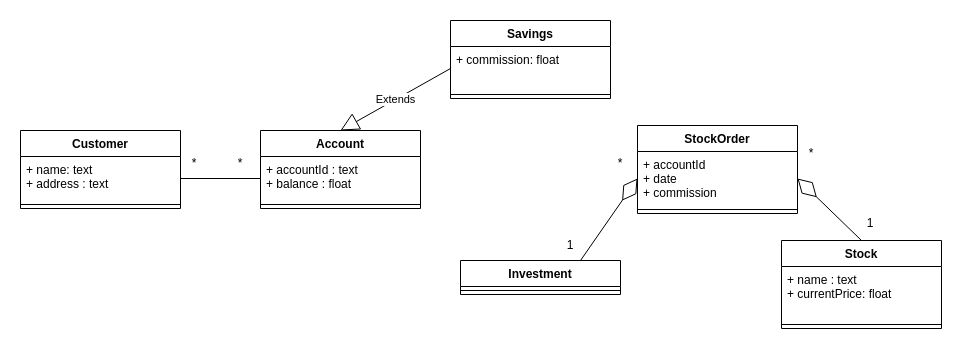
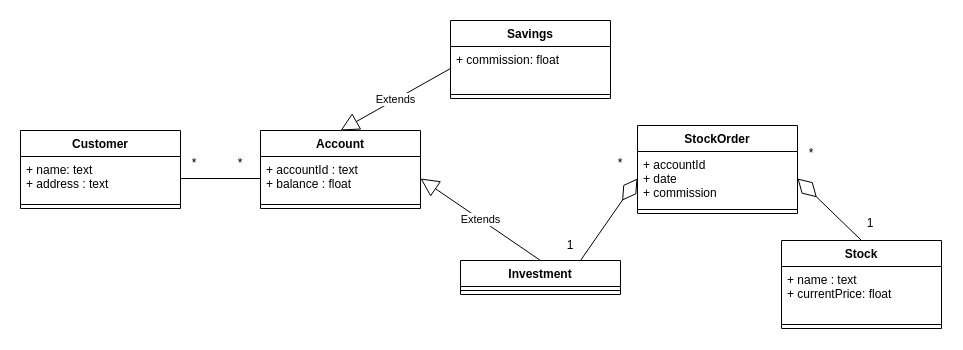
edge "Investment" -> "+ accountId : text + balance : float": added, label "Extends"
